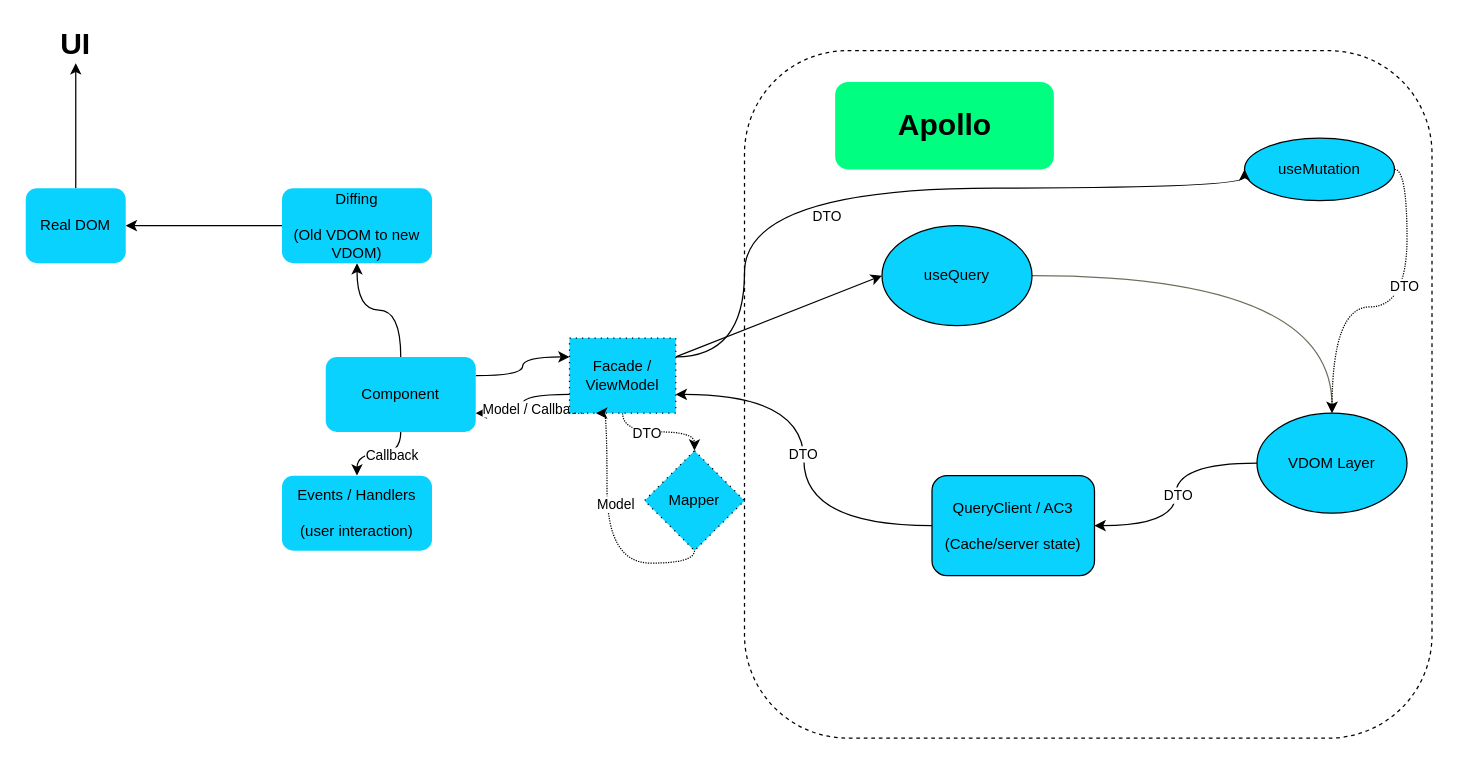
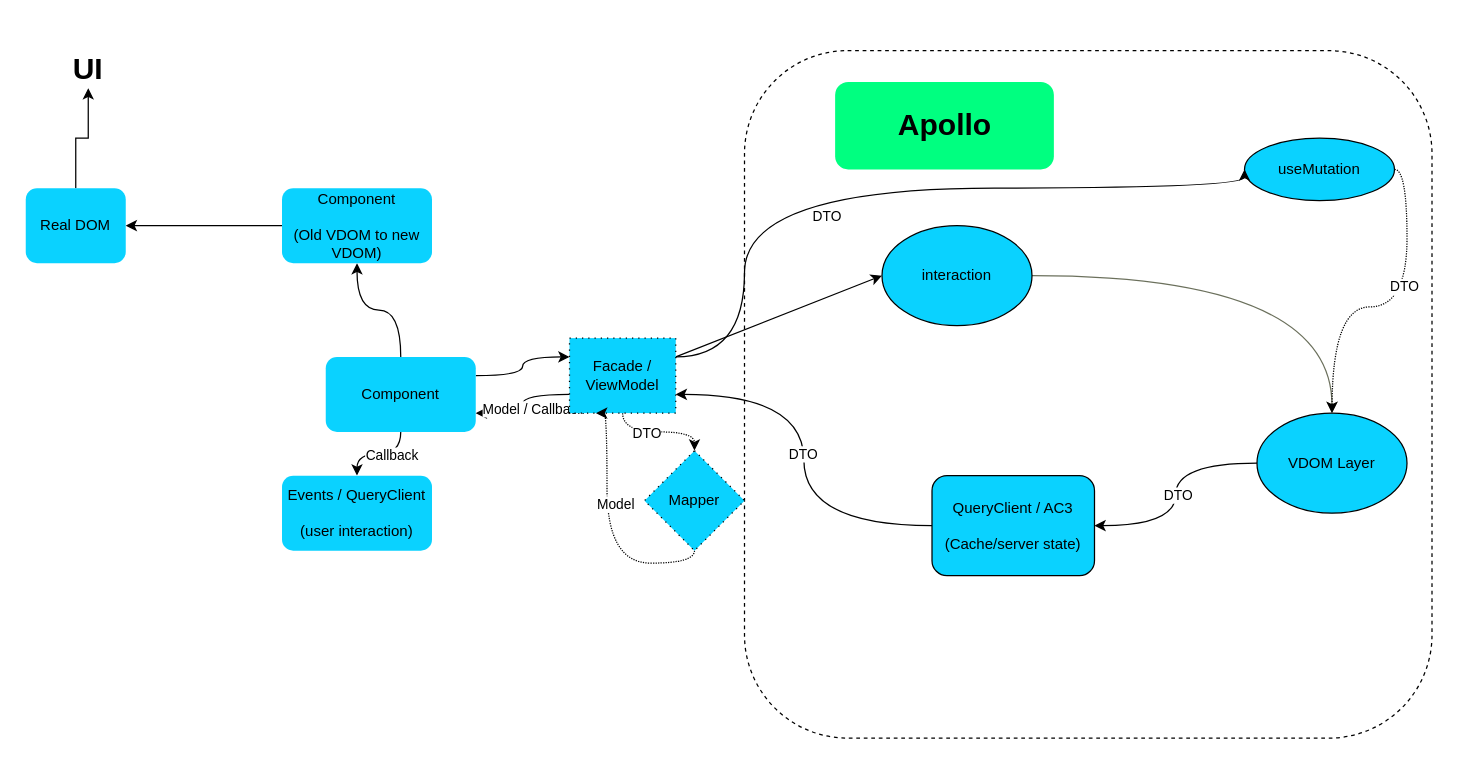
node "UI": moved (76, 44) -> (88, 69)
node "Diffing (Old VDOM to new VDOM)": label "Diffing (Old VDOM to new VDOM)" -> "Component (Old VDOM to new VDOM)"
node "useQuery": label "useQuery" -> "interaction"
node "Events / Handlers (user interaction)": label "Events / Handlers (user interaction)" -> "Events / QueryClient (user interaction)"
